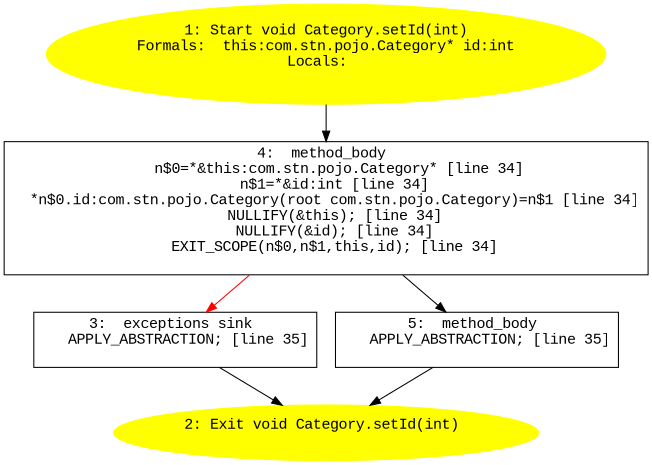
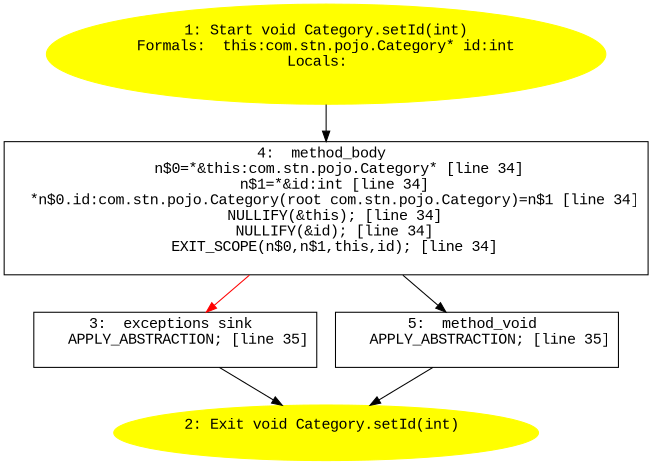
node "5:  method_body APPLY_ABSTRACTION; [line 35]": label "5:  method_body APPLY_ABSTRACTION; [line 35]" -> "5:  method_void APPLY_ABSTRACTION; [line 35]"
